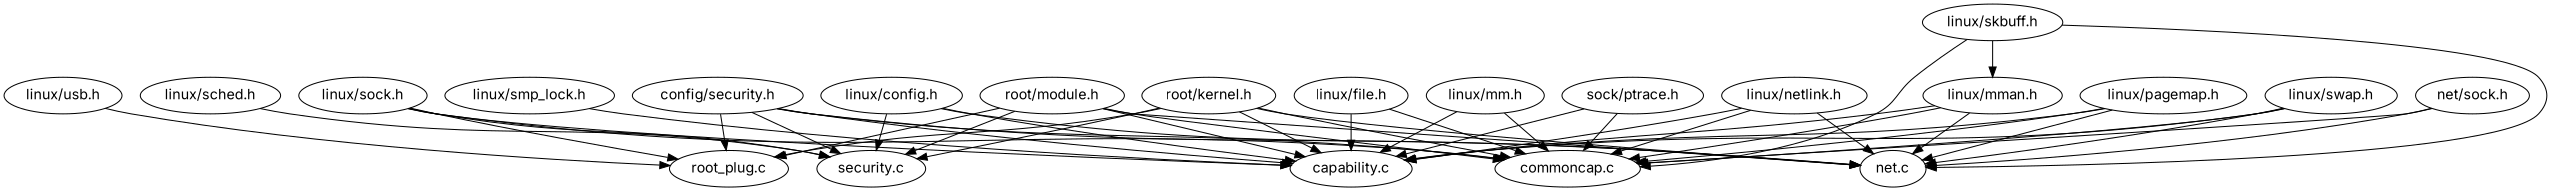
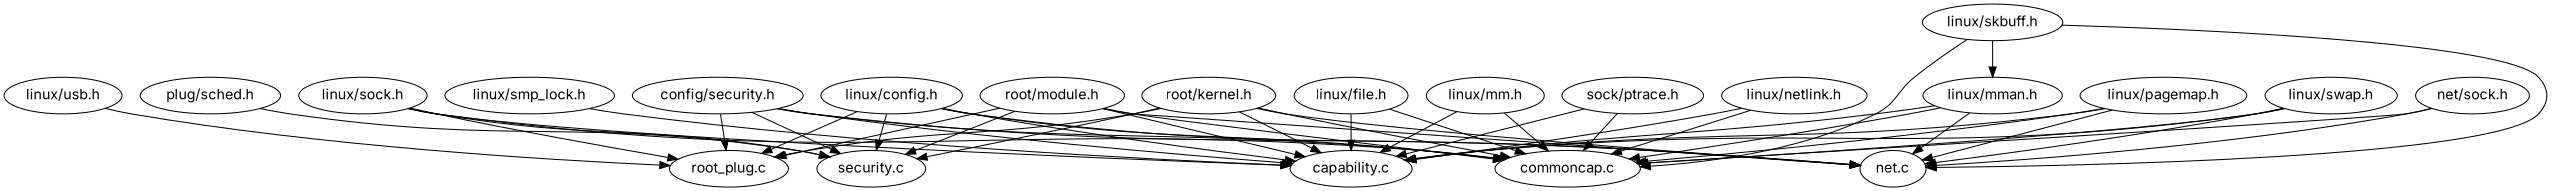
node "linux/sched.h": label "linux/sched.h" -> "plug/sched.h"
edge "linux/config.h" -> "root_plug.c": added
edge "linux/netlink.h" -> "net.c": removed
edge "linux/config.h" -> "commoncap.c": added
